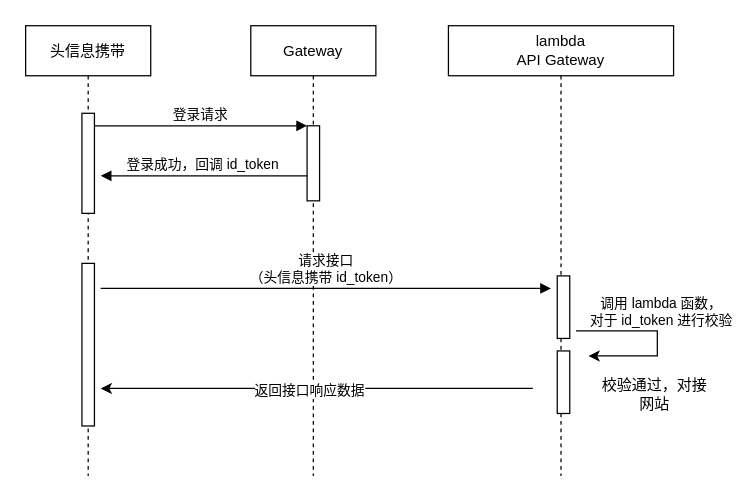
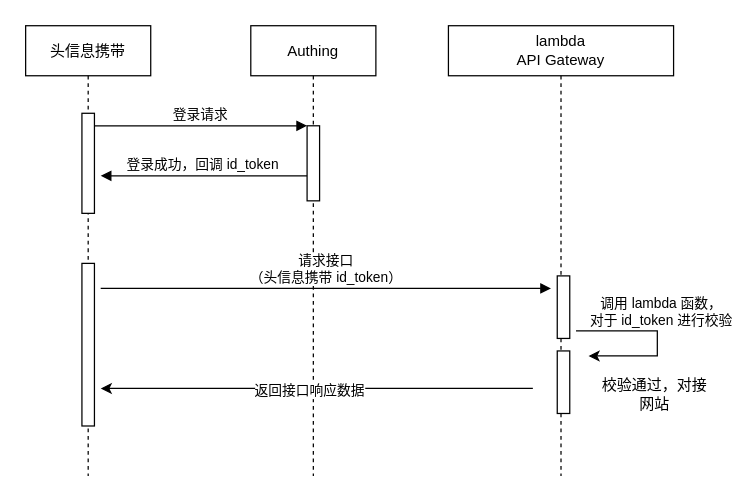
node "Gateway": label "Gateway" -> "Authing"
